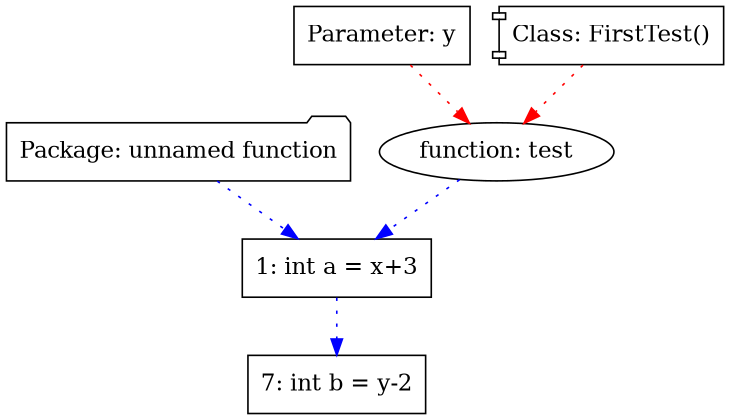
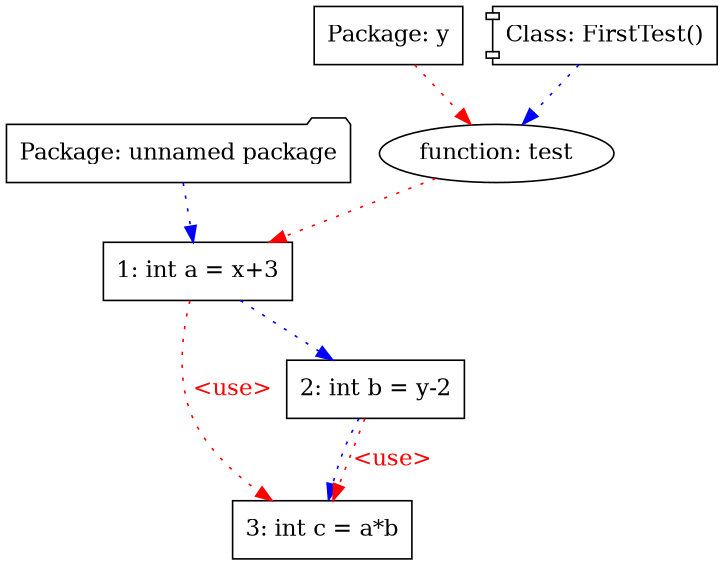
node "Parameter: y": label "Parameter: y" -> "Package: y"
edge "Class: FirstTest()" -> "function: test": color red -> blue
node "Package: unnamed function": label "Package: unnamed function" -> "Package: unnamed package"
edge "function: test" -> "1: int a = x+3": color blue -> red
node "7: int b = y-2": label "7: int b = y-2" -> "2: int b = y-2"
node "3: int c = a*b": added
